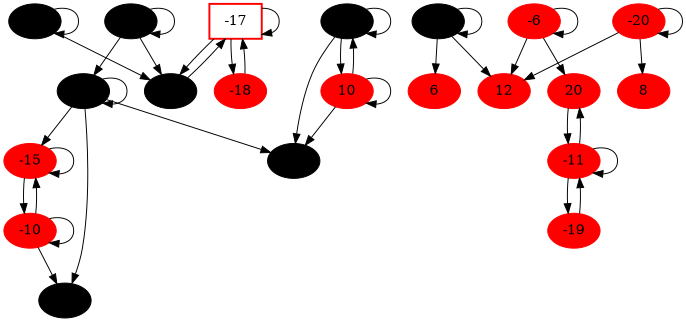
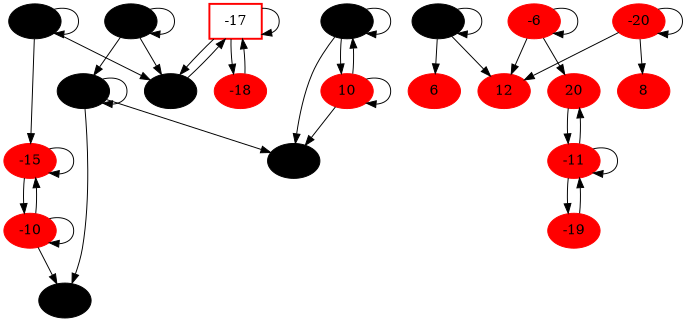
edge "15" -> "-15": now "-12" -> "-15"
